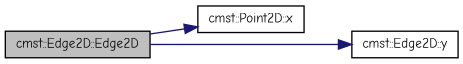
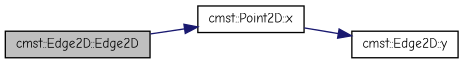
edge "cmst::Edge2D::Edge2D" -> "cmst::Edge2D::y": now "cmst::Point2D::x" -> "cmst::Edge2D::y"
